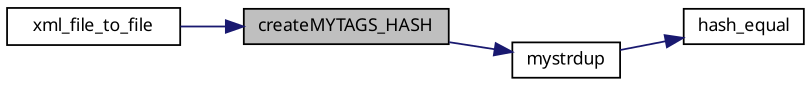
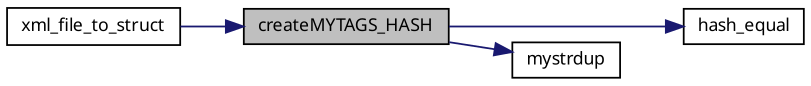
node "xml_file_to_file": label "xml_file_to_file" -> "xml_file_to_struct"
edge "mystrdup" -> "hash_equal": now "createMYTAGS_HASH" -> "hash_equal"
